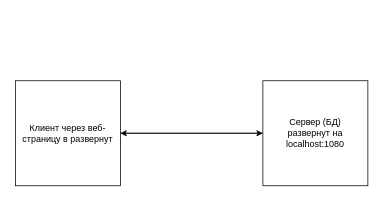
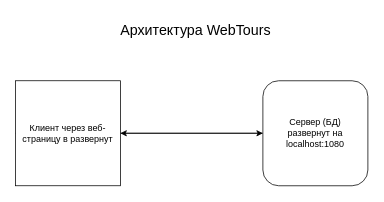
node "Архитектура WebTours": added
node "Сервер (БД) развернут на localhost:1080": shape rectangle -> rounded rectangle
